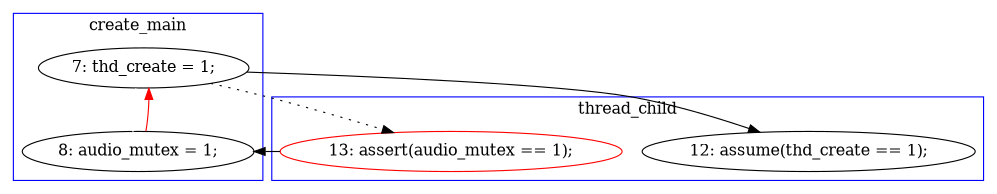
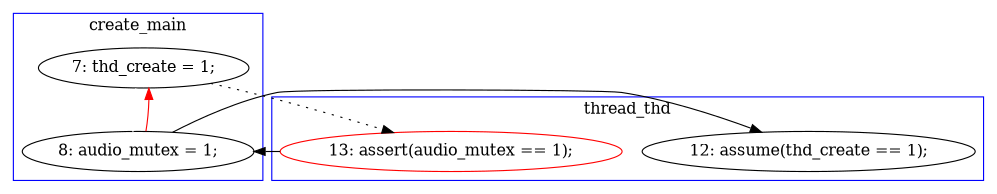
edge "7: thd_create = 1;" -> "12: assume(thd_create == 1);": now "8: audio_mutex = 1;" -> "12: assume(thd_create == 1);"
cluster "thread_child": label "thread_child" -> "thread_thd"
